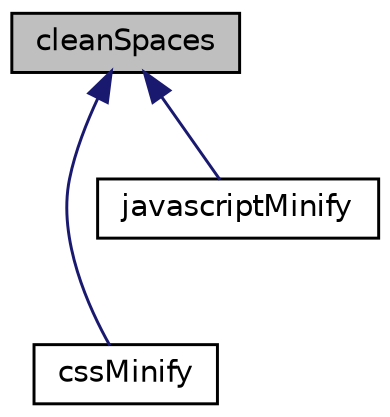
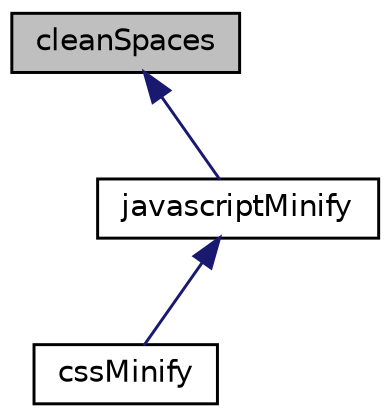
edge "cssMinify" -> "cleanSpaces": now "cssMinify" -> "javascriptMinify"
